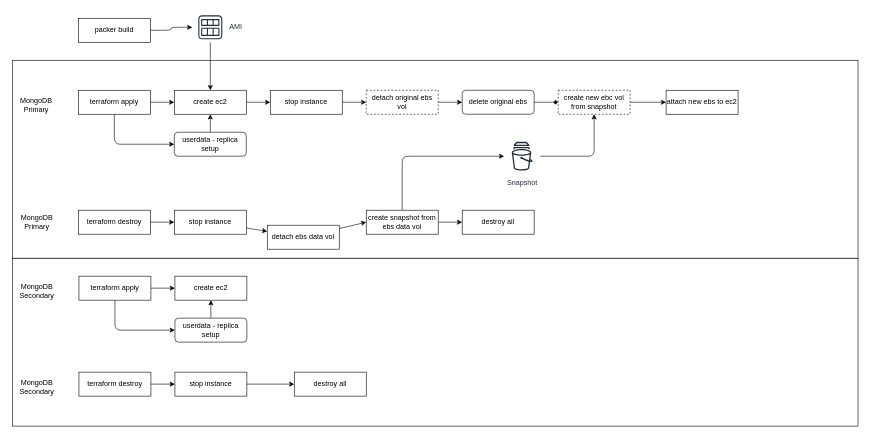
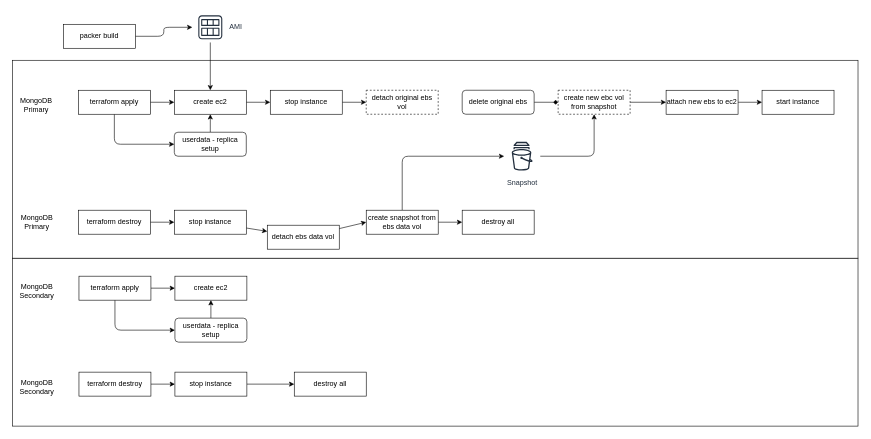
node "packer build": moved (114, 30) -> (99, 36)
edge "detach original ebs vol" -> "delete original ebs": removed
edge "attach new ebs to ec2" -> "start instance": added
node "start instance": added
